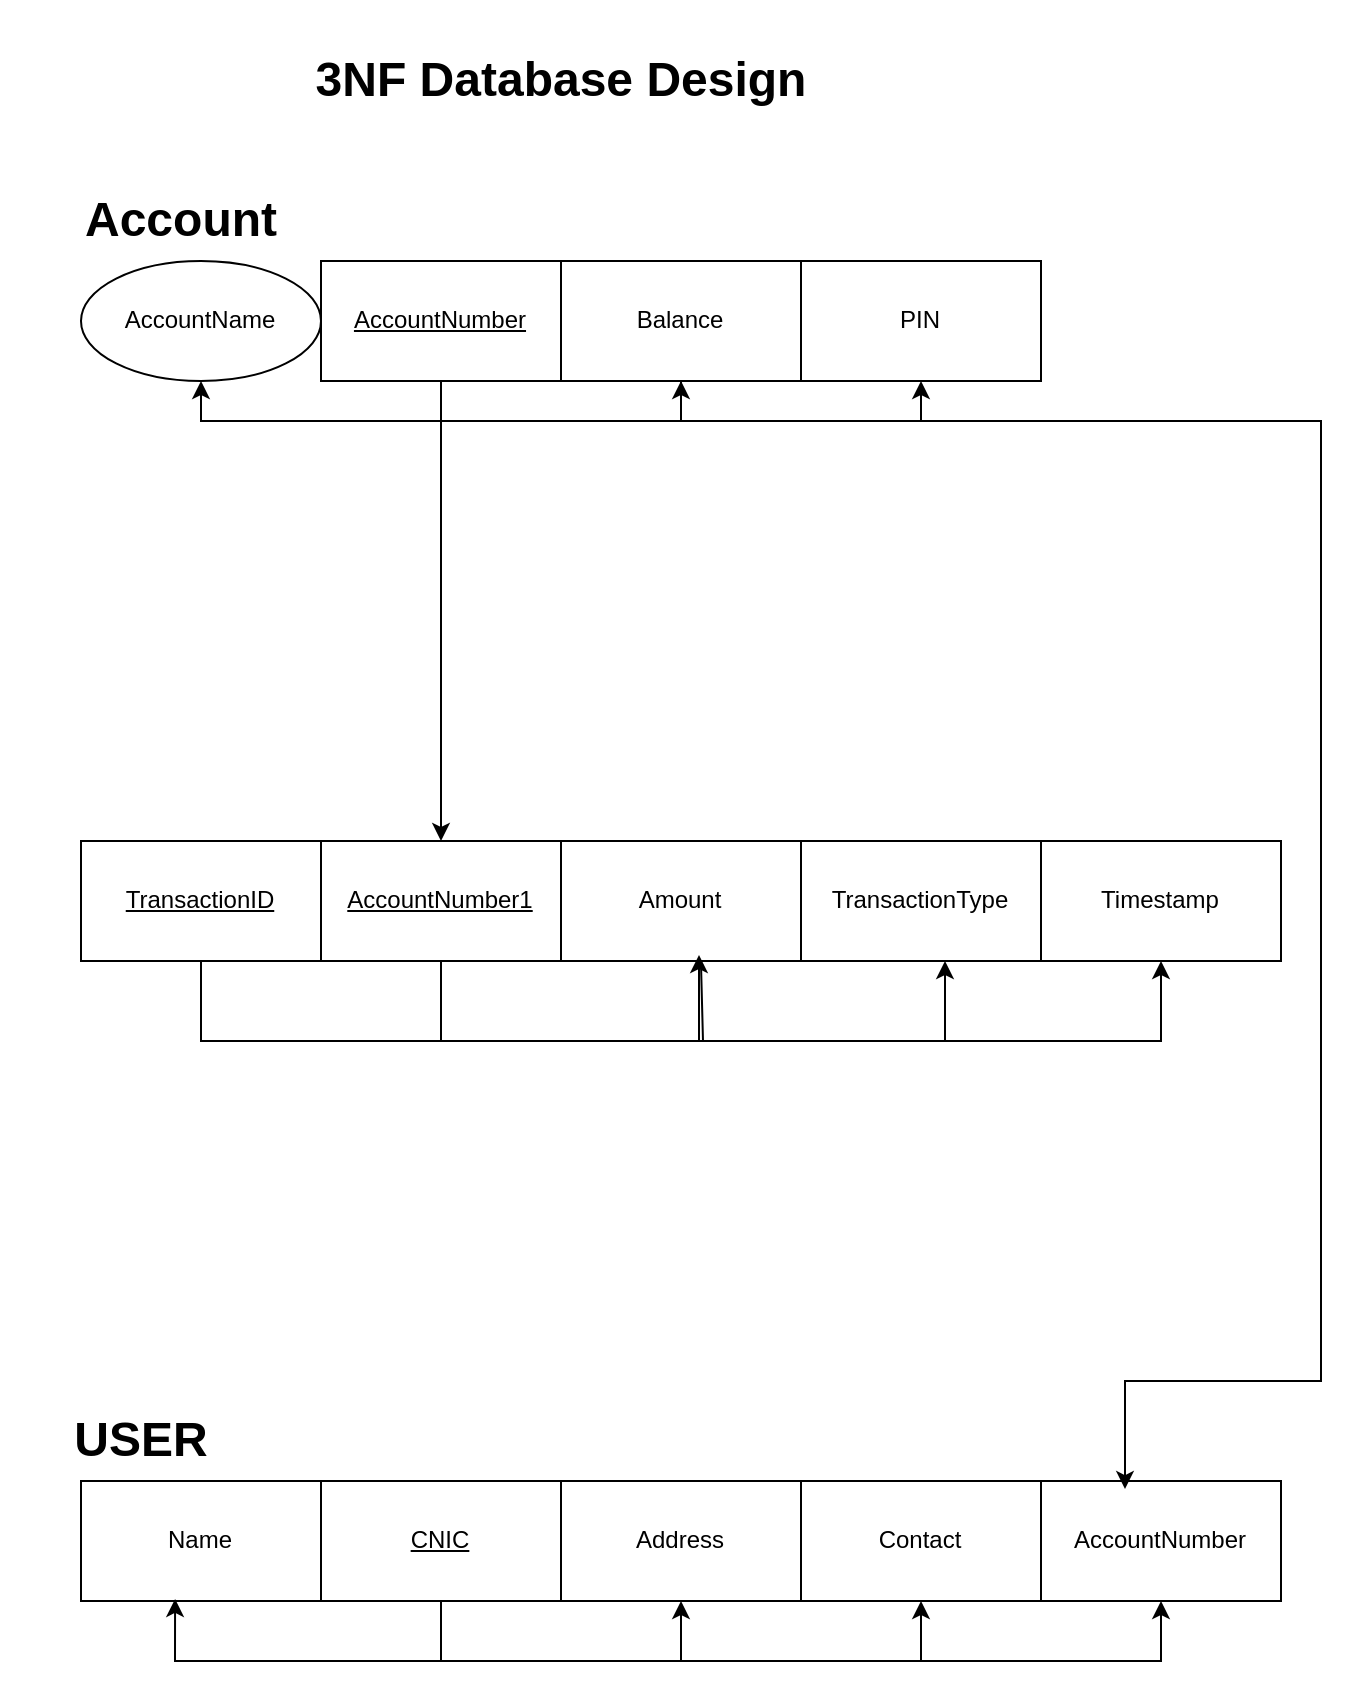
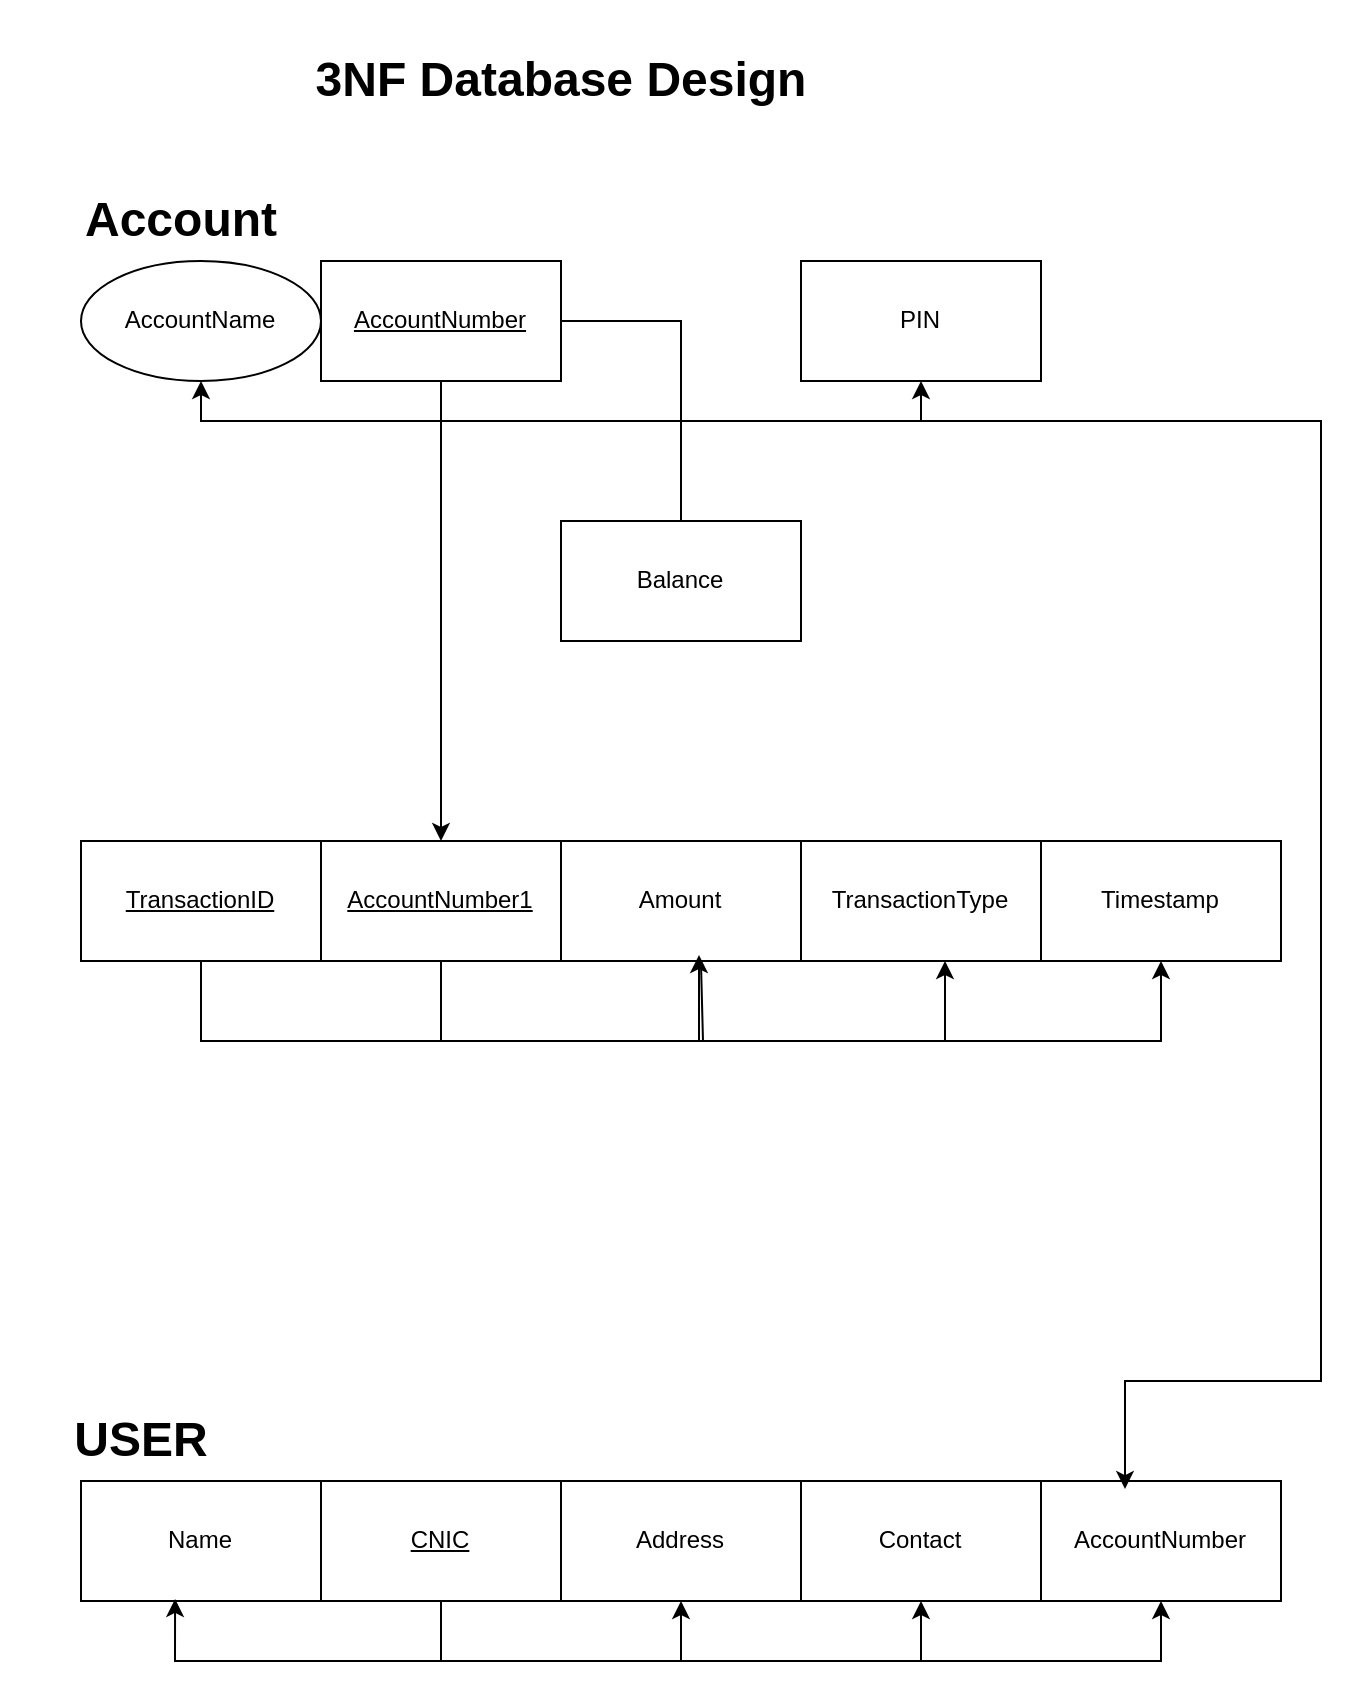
node "Balance": moved (681, 321) -> (681, 581)
